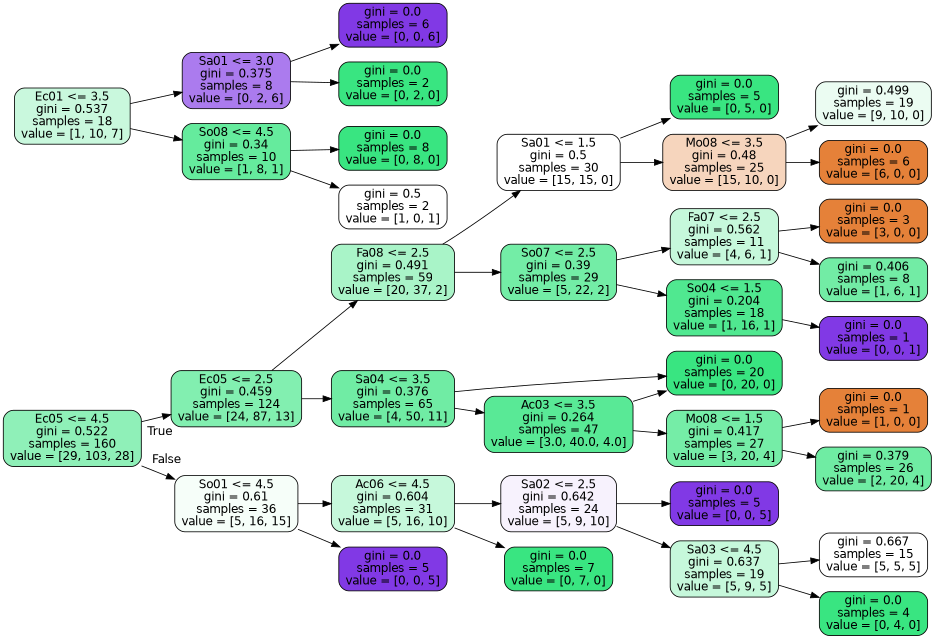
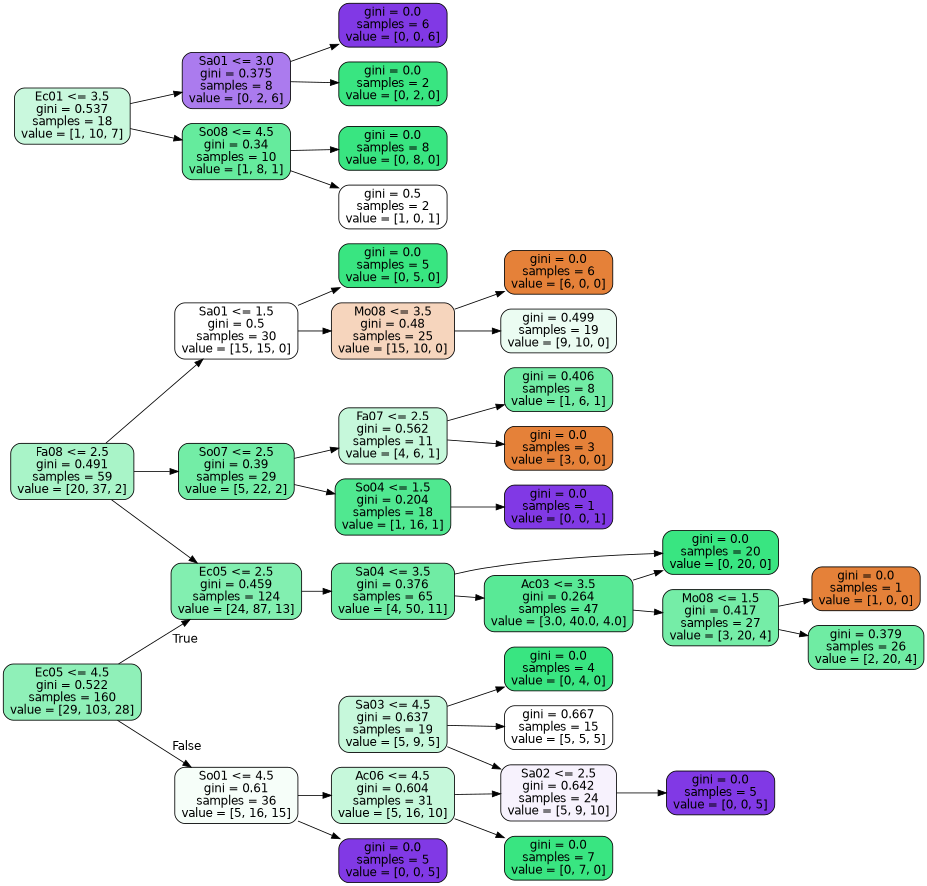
edge "Ec05 <= 2.5 gini = 0.459 samples = 124 value = [24, 87, 13]" -> "Fa08 <= 2.5 gini = 0.491 samples = 59 value = [20, 37, 2]": reversed
edge "Sa02 <= 2.5 gini = 0.642 samples = 24 value = [5, 9, 10]" -> "Sa03 <= 4.5 gini = 0.637 samples = 19 value = [5, 9, 5]": reversed
